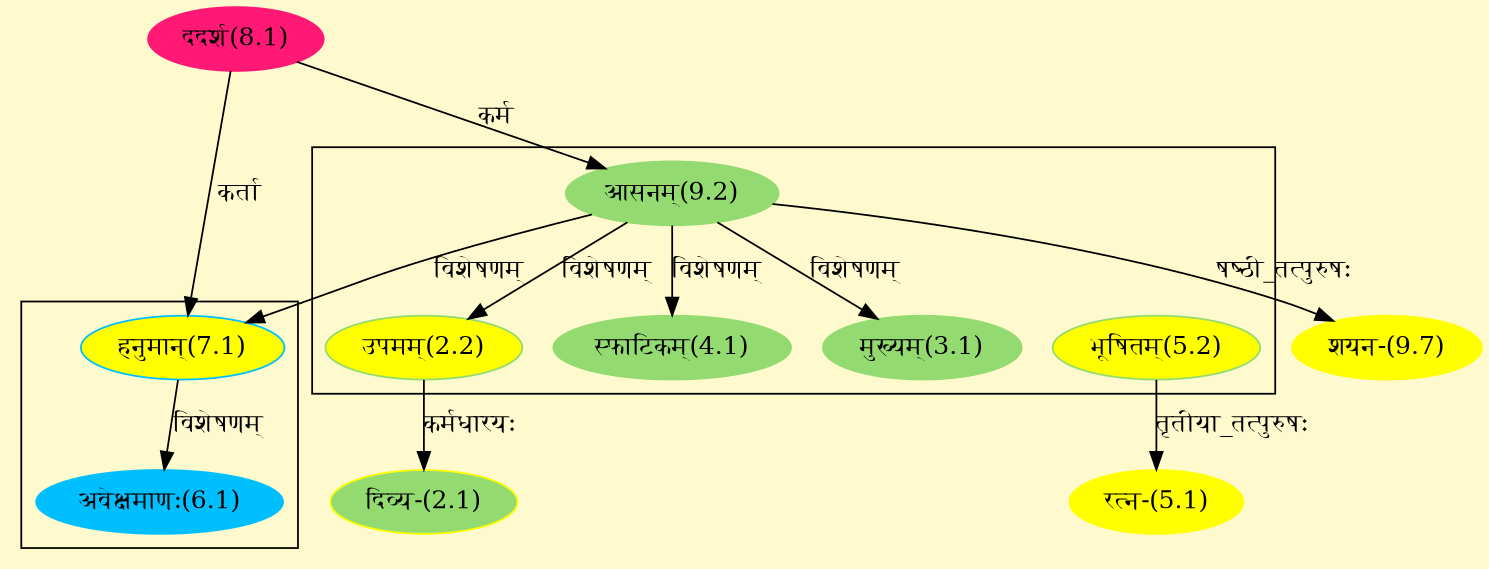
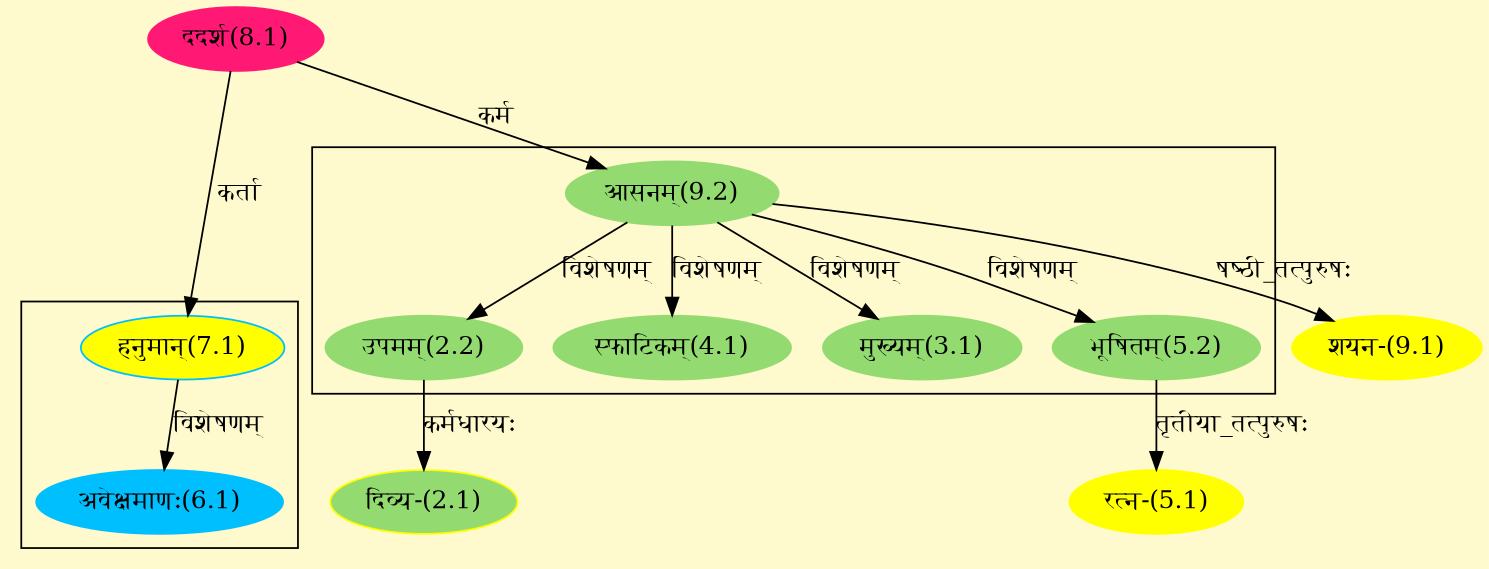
edge "आसनम्(9.2)" -> "हनुमान्(7.1)": now "आसनम्(9.2)" -> "भूषितम्(5.2)"
node "उपमम्(2.2)": fillcolor #ffff00 -> #93db70
node "भूषितम्(5.2)": fillcolor #ffff00 -> #93db70
node "शयन-(9.7)": label "शयन-(9.7)" -> "शयन-(9.1)"
